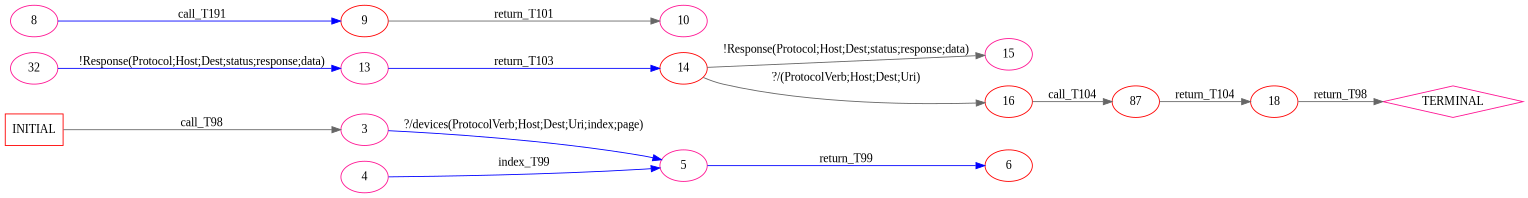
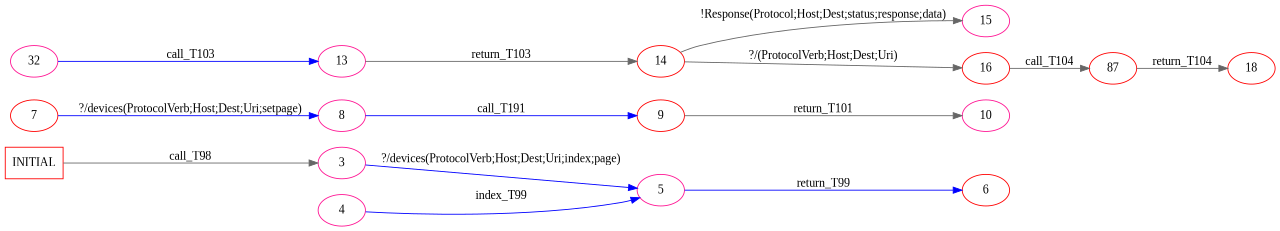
edge "32" -> "13": label "!Response(Protocol;Host;Dest;status;response;data)" -> "call_T103"
edge "13" -> "14": color blue -> gray40
node "TERMINAL": removed
node "7": added
